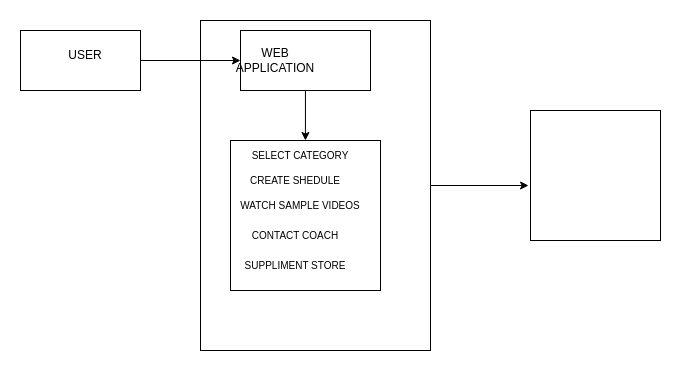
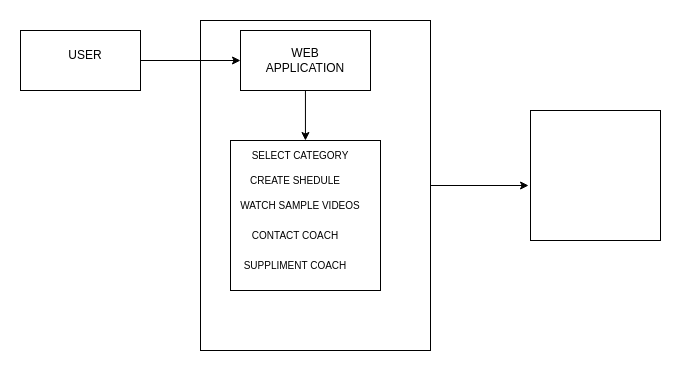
node "WEB APPLICATION": moved (276, 61) -> (306, 61)
node "SUPPLIMENT STORE": label "SUPPLIMENT STORE" -> "SUPPLIMENT COACH"
